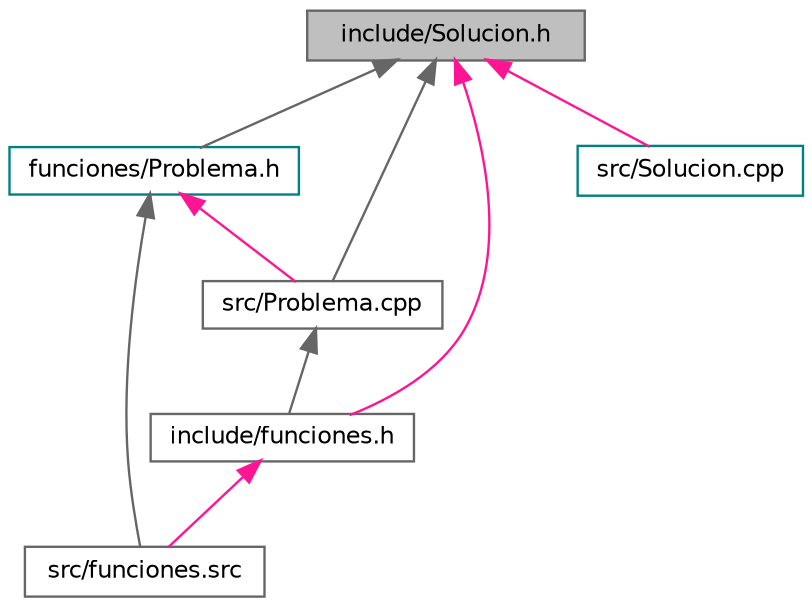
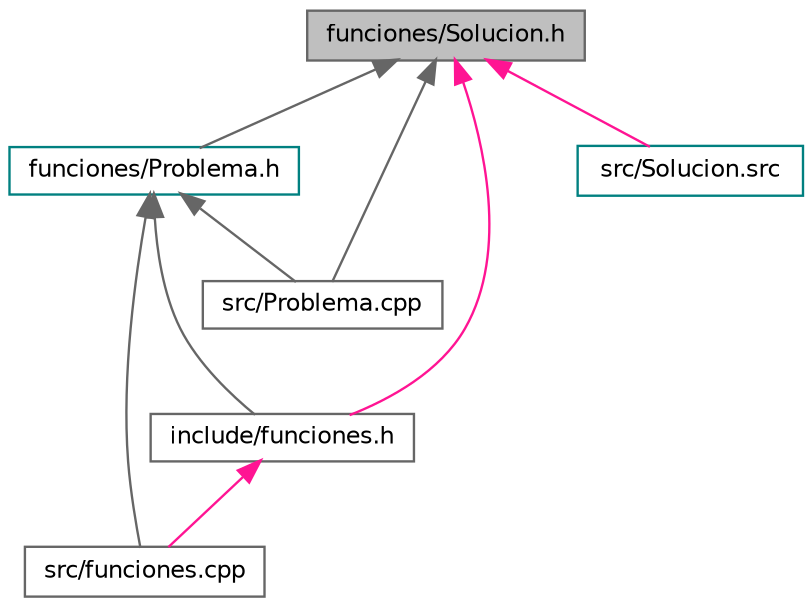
node "include/Solucion.h": label "include/Solucion.h" -> "funciones/Solucion.h"
node "src/Solucion.cpp": label "src/Solucion.cpp" -> "src/Solucion.src"
edge "src/Problema.cpp" -> "funciones/Problema.h": color deeppink -> gray40
edge "include/funciones.h" -> "src/Problema.cpp": now "include/funciones.h" -> "funciones/Problema.h"
node "src/funciones.src": label "src/funciones.src" -> "src/funciones.cpp"
